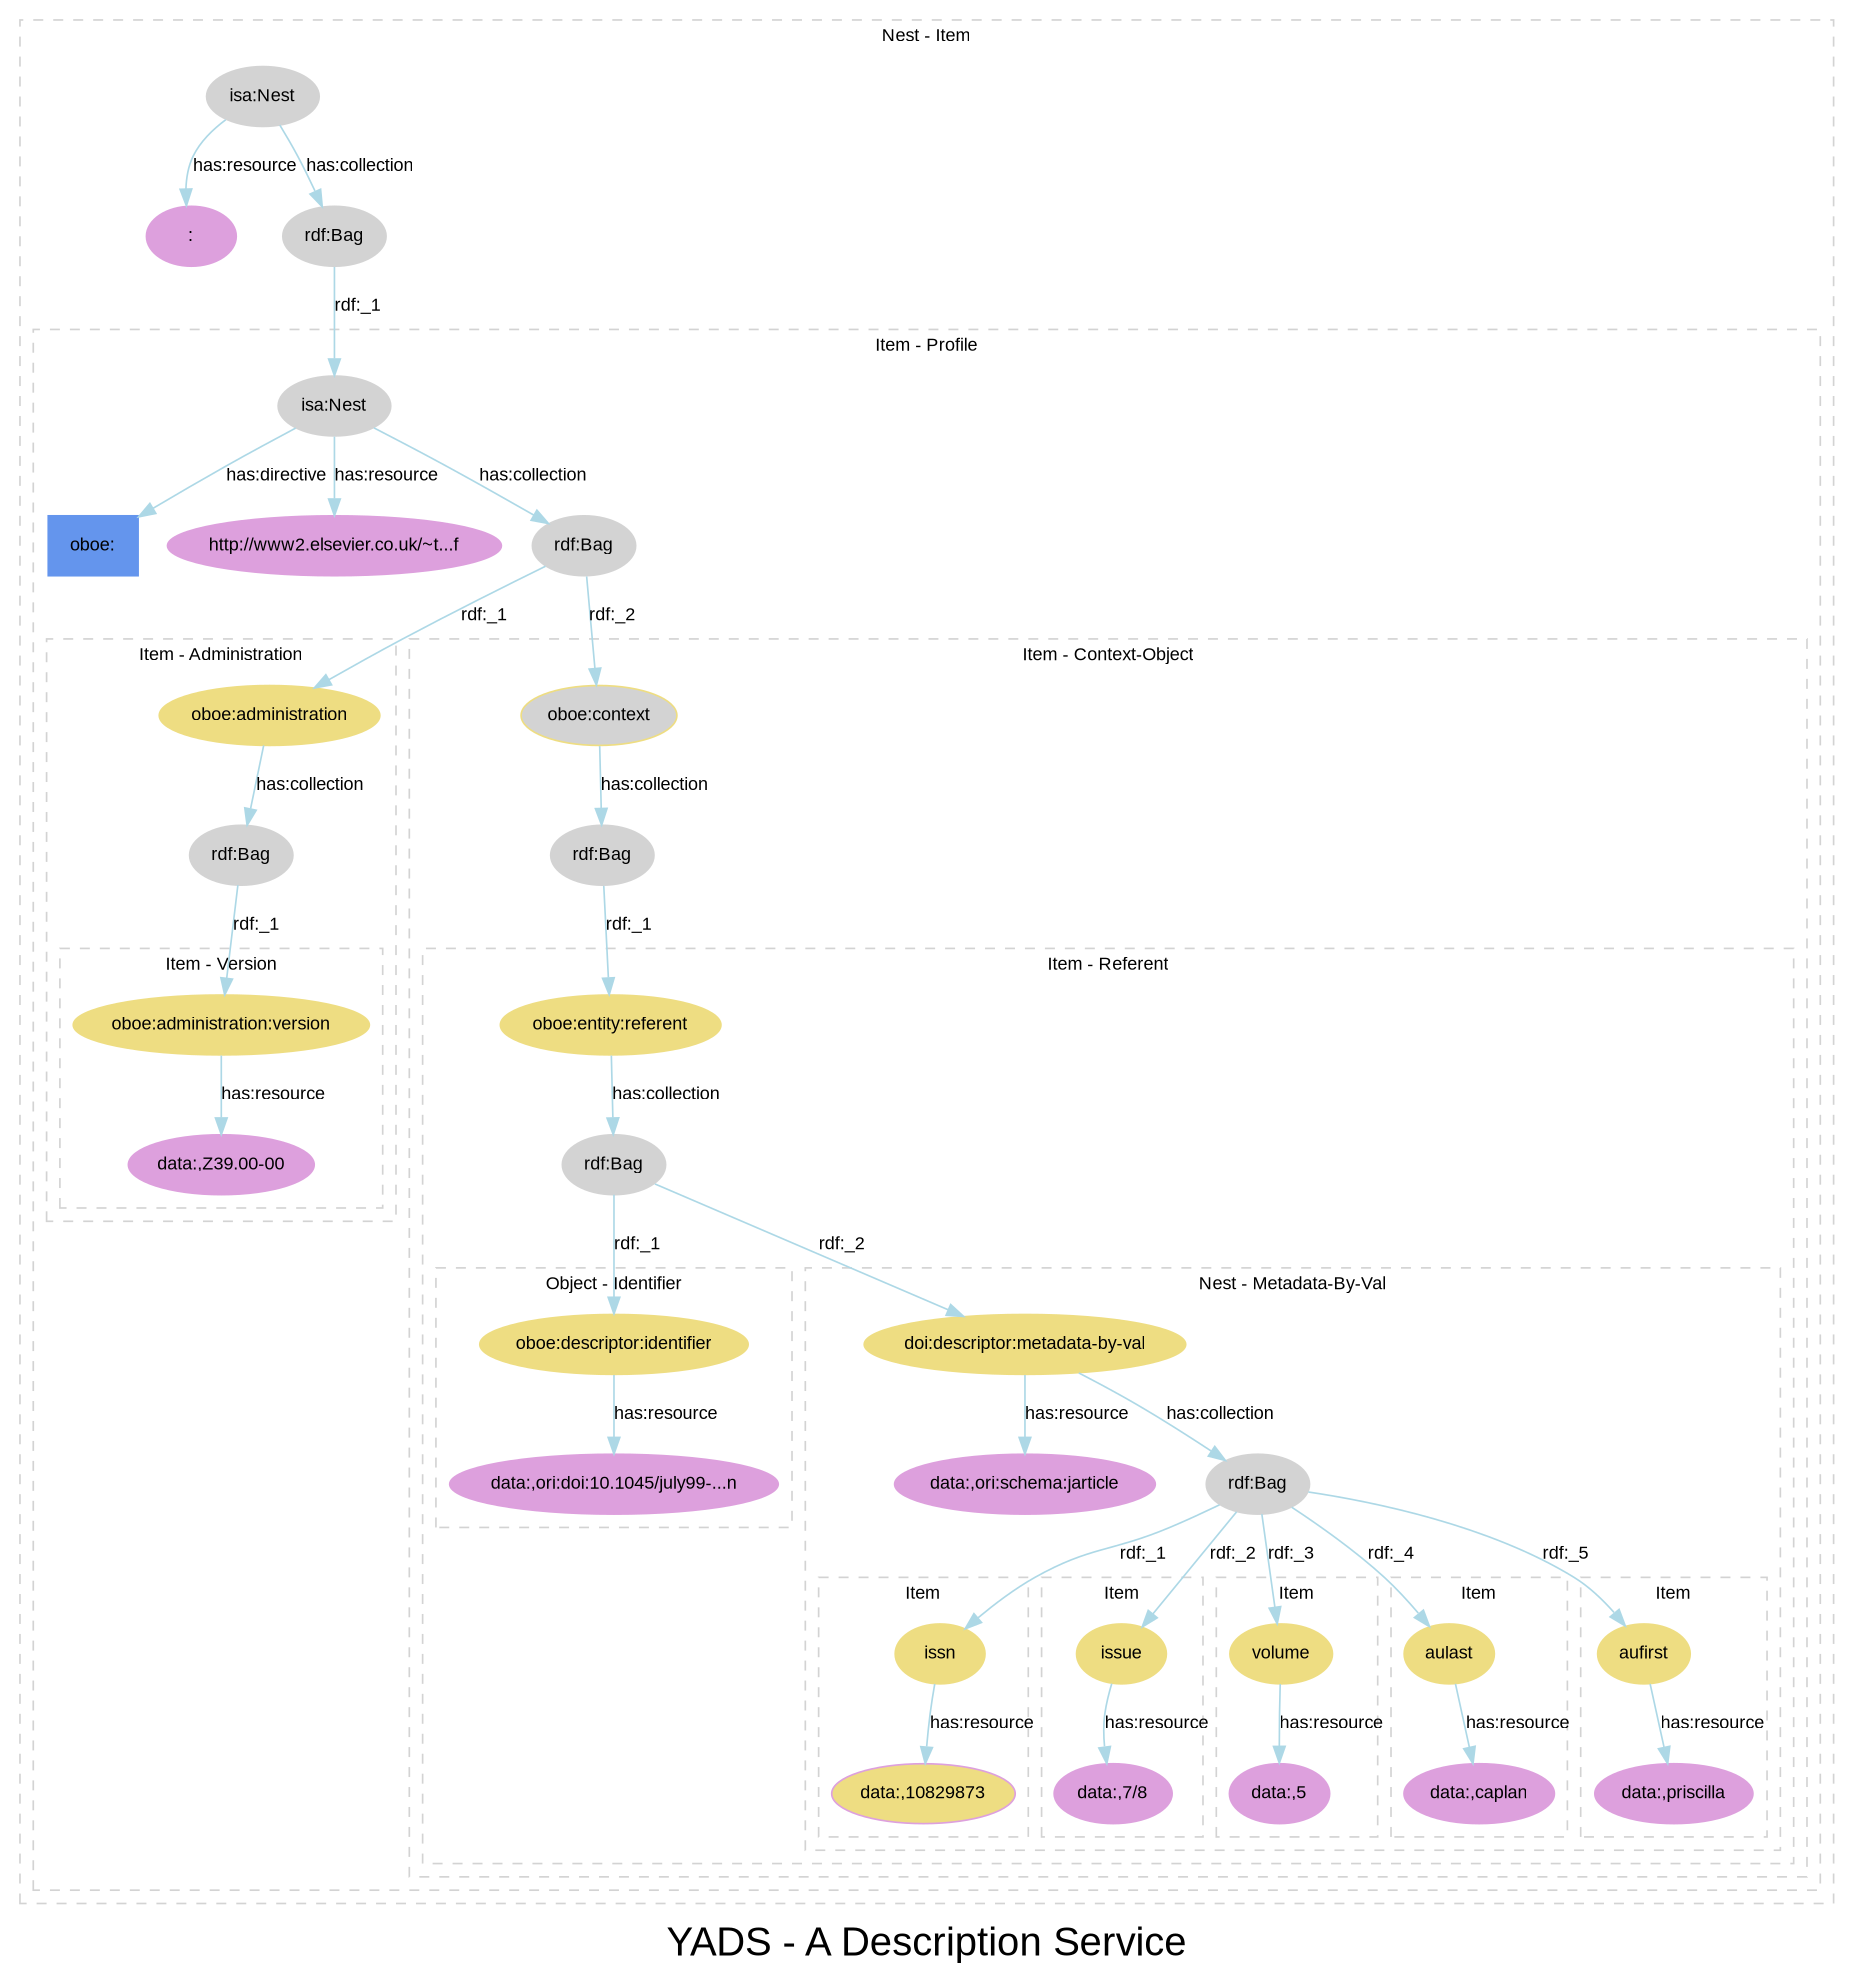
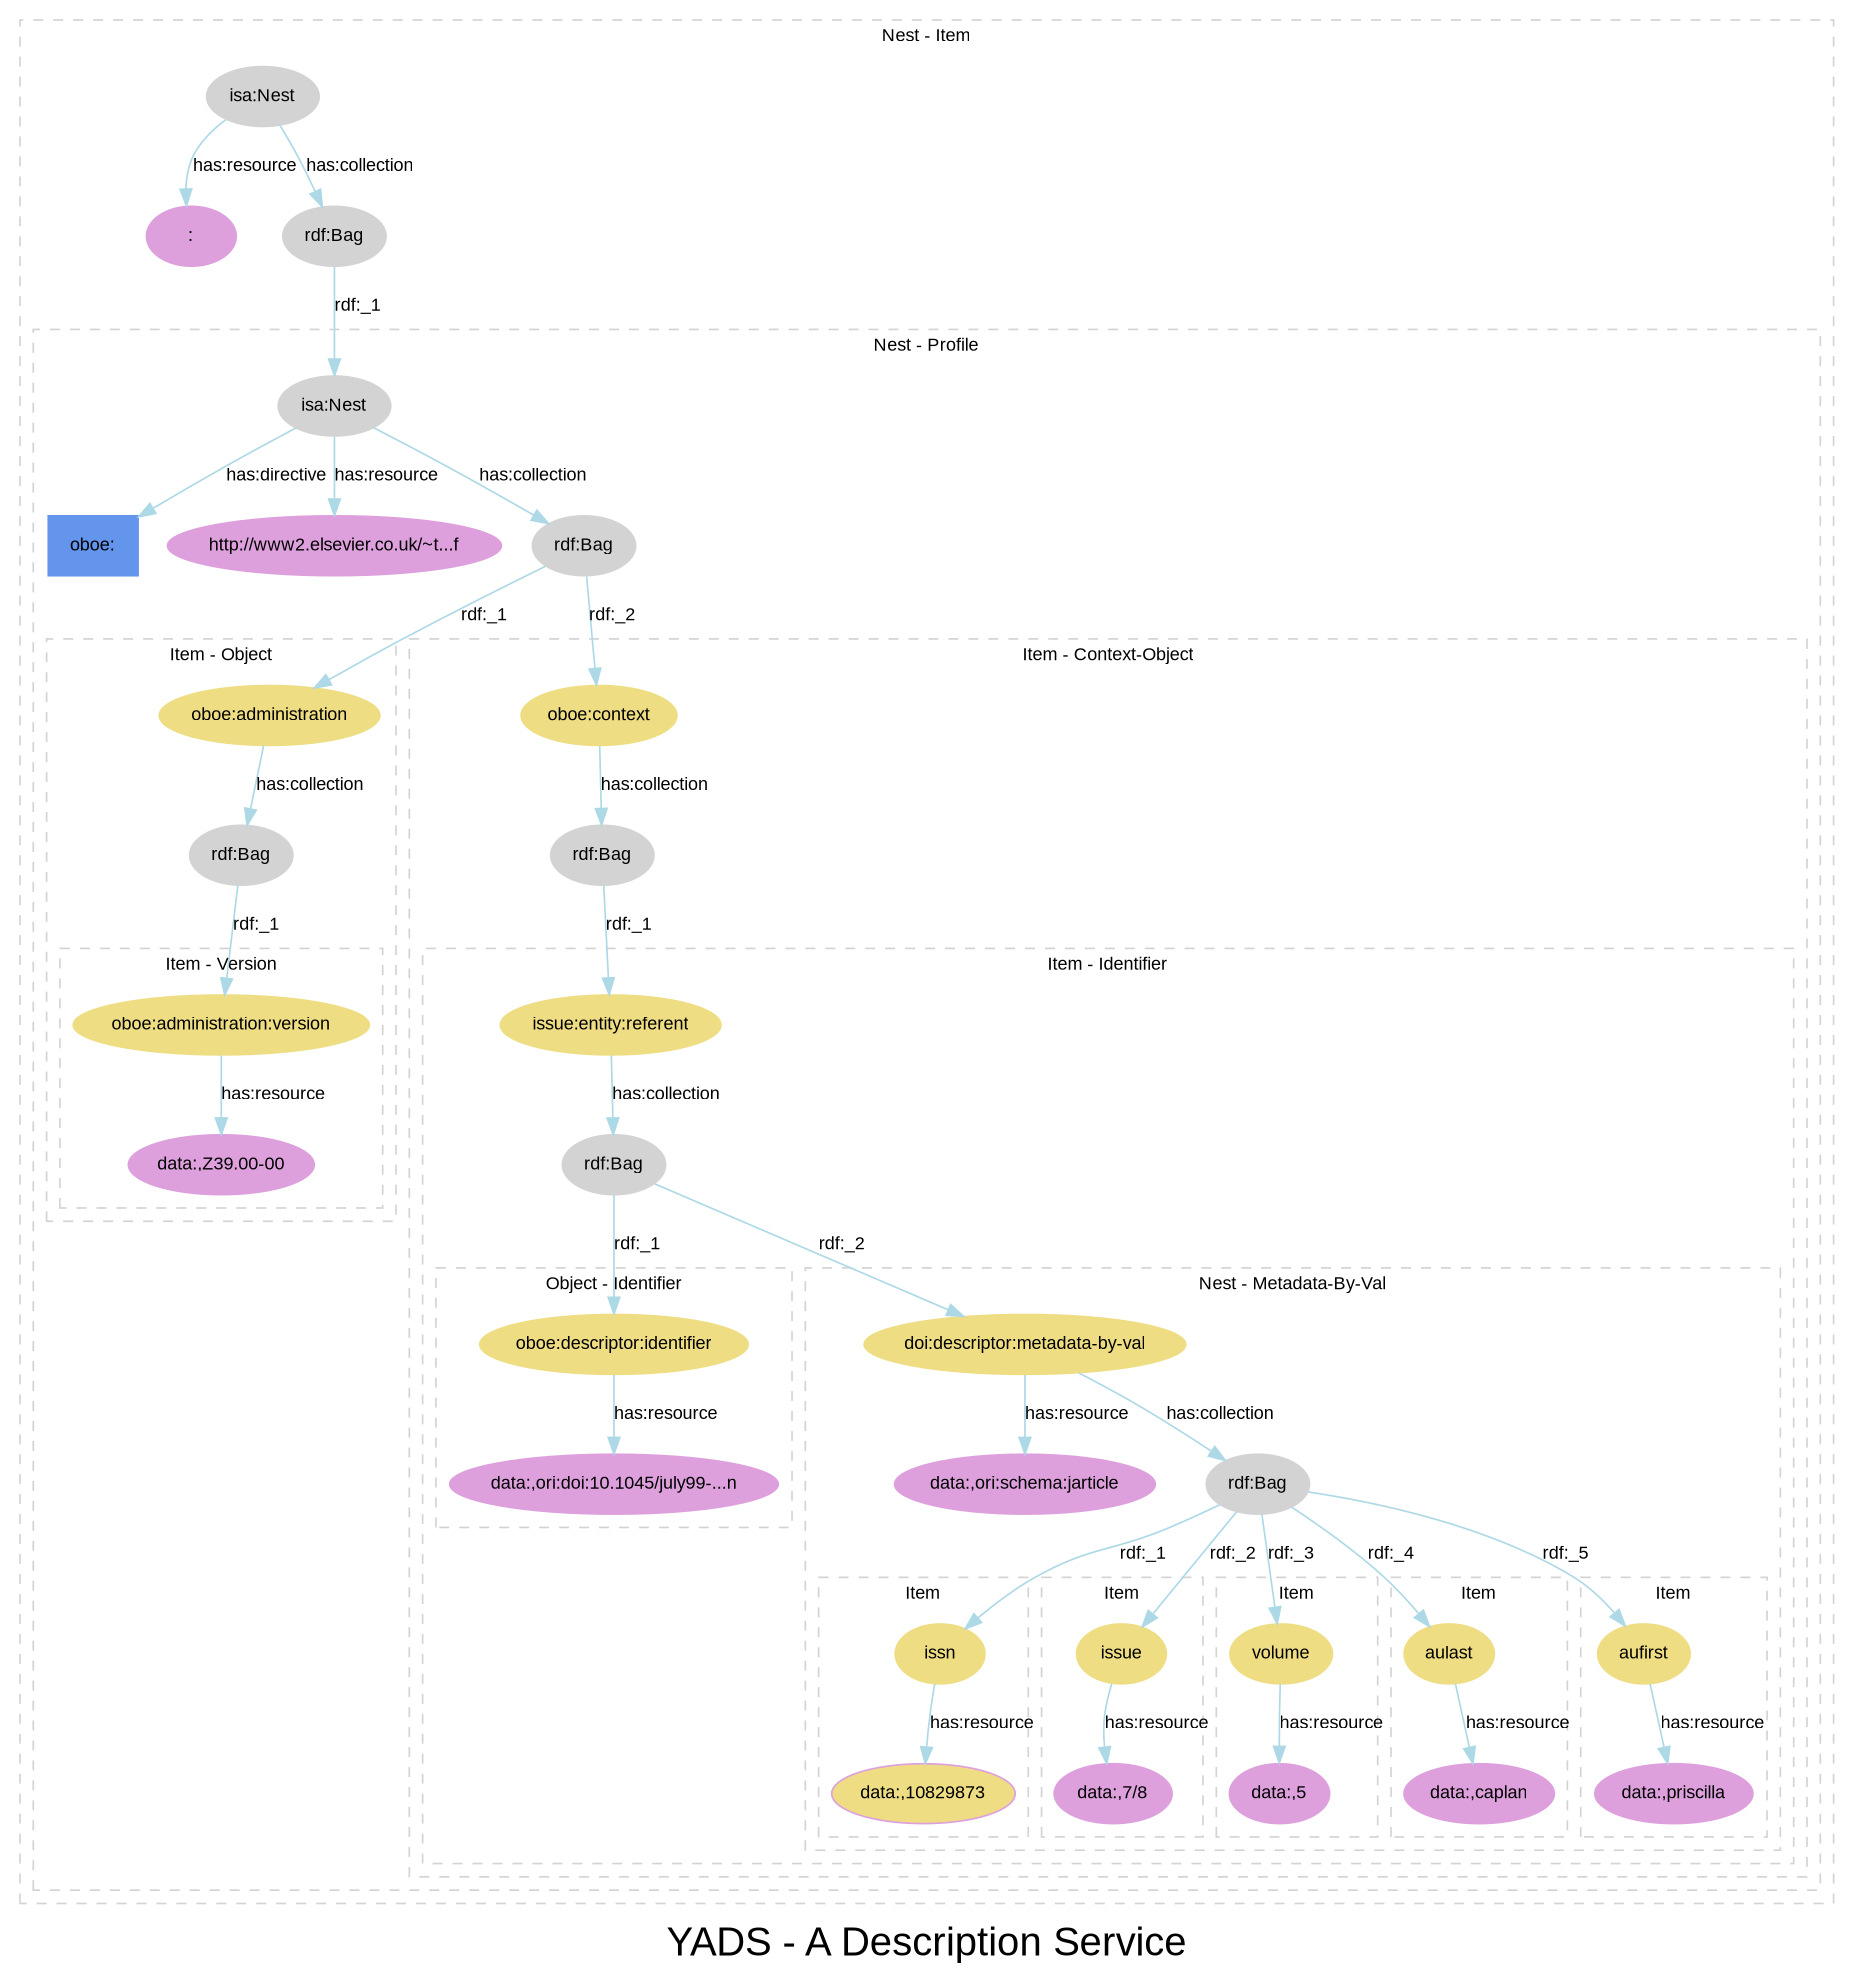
cluster "Item - Profile": label "Item - Profile" -> "Nest - Profile"
cluster "Item - Administration": label "Item - Administration" -> "Item - Object"
node "oboe:context": fillcolor lightgrey -> lightgoldenrod
cluster "Item - Referent": label "Item - Referent" -> "Item - Identifier"
node "oboe:entity:referent": label "oboe:entity:referent" -> "issue:entity:referent"
